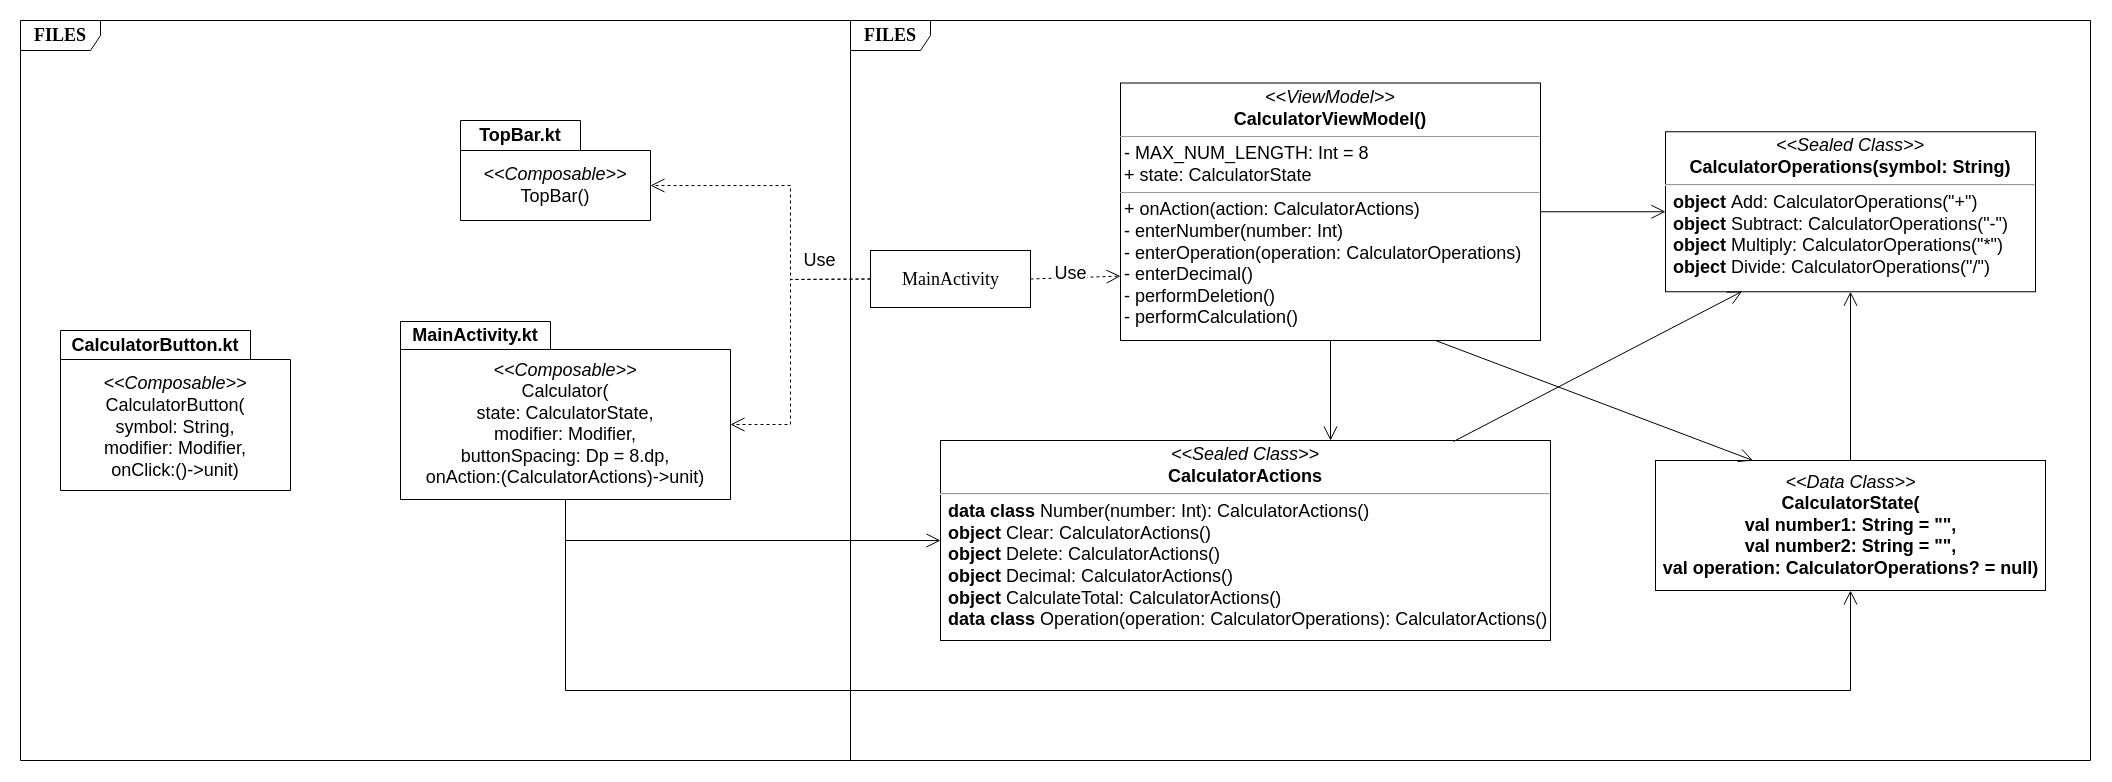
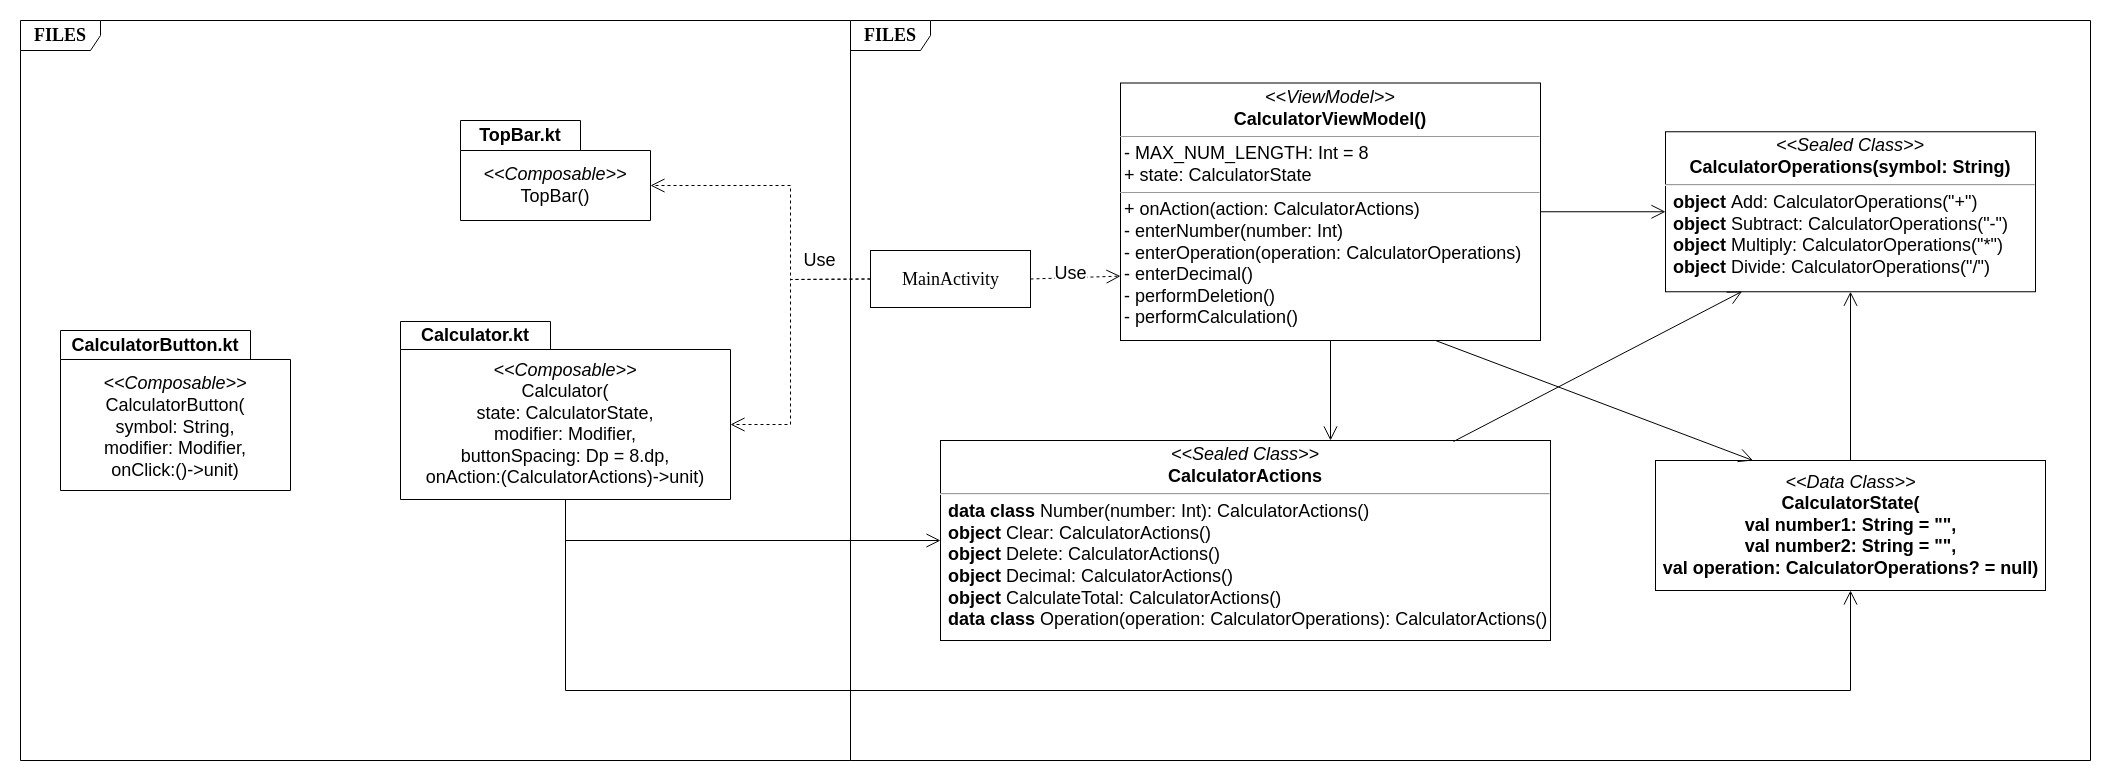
node "MainActivity.kt": label "MainActivity.kt" -> "Calculator.kt"
